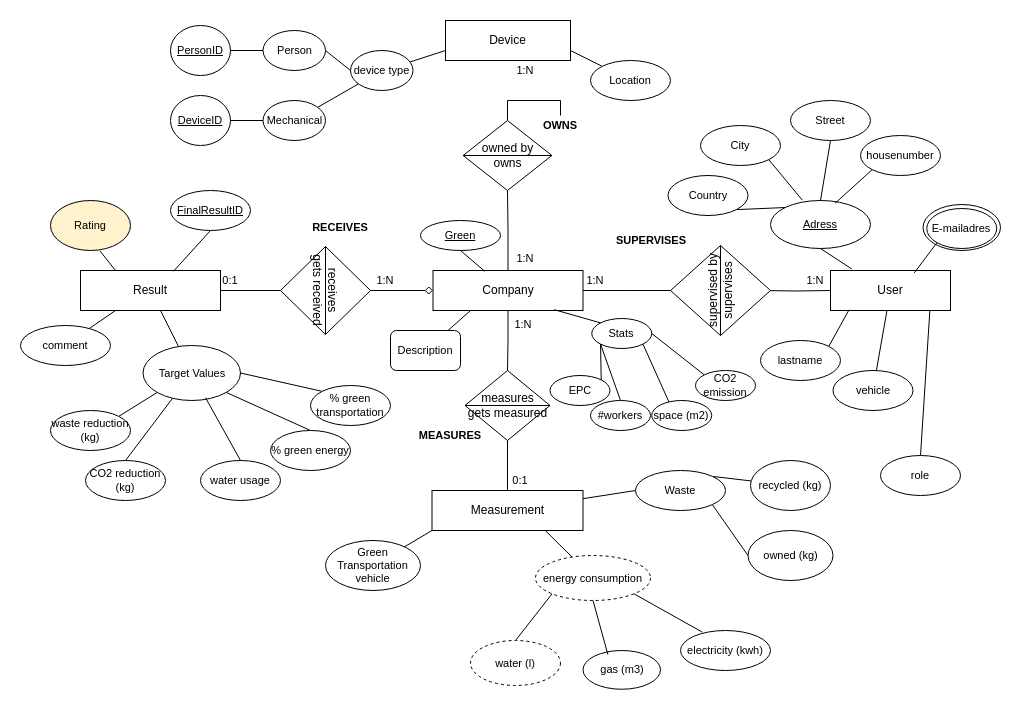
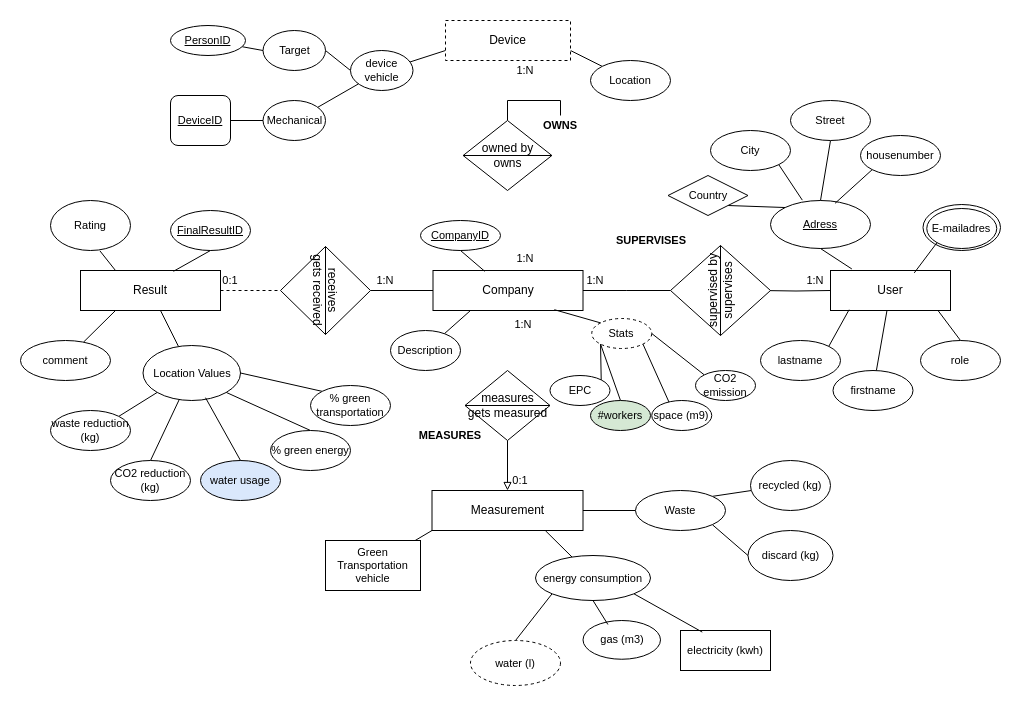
node "Device": style solid -> dashed
node "PersonID": size 60x50 -> 75x30
node "Person": label "Person" -> "Target"
node "device type": label "device type" -> "device vehicle"
node "DeviceID": shape ellipse -> rounded rectangle
node "City": moved (741, 146) -> (751, 151)
node "Country": shape ellipse -> diamond
node "FinalResultID": moved (211, 211) -> (211, 231)
node "Rating": fillcolor #fff2cc -> #ffffff
node "RECEIVES": removed
edge "owned by owns" -- "Company": removed
node "Green": label "Green" -> "CompanyID"
edge "Result" -- "receives gets received": style solid -> dashed
edge "receives gets received" -> "Company": arrowhead diamond -> none
node "Stats": style solid -> dashed
edge "Company" -- "measures gets measured": removed
node "comment": moved (66, 346) -> (66, 361)
node "Description": shape rounded rectangle -> ellipse
node "Target Values": label "Target Values" -> "Location Values"
node "vehicle": label "vehicle" -> "firstname"
node "#workers": fillcolor #ffffff -> #d5e8d4
node "space (m2)": label "space (m2)" -> "space (m9)"
node "role": moved (921, 476) -> (961, 361)
node "CO2 reduction (kg)": moved (126, 481) -> (151, 481)
node "water usage": fillcolor #ffffff -> #dae8fc
edge "measures gets measured" -- "Measurement": arrowhead none -> block
node "Waste": moved (681, 491) -> (681, 511)
node "owned (kg)": label "owned (kg)" -> "discard (kg)"
node "Green Transportation vehicle": shape ellipse -> rectangle
node "energy consumption": style dashed -> solid
node "electricity (kwh)": shape ellipse -> rectangle
node "gas (m3)": moved (622, 670) -> (622, 640)
